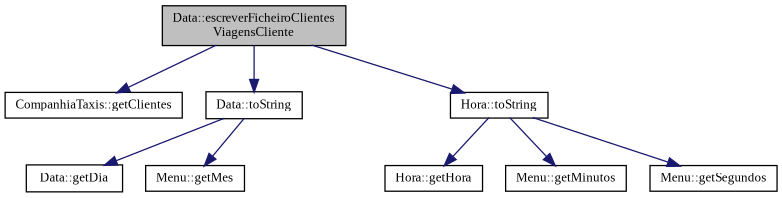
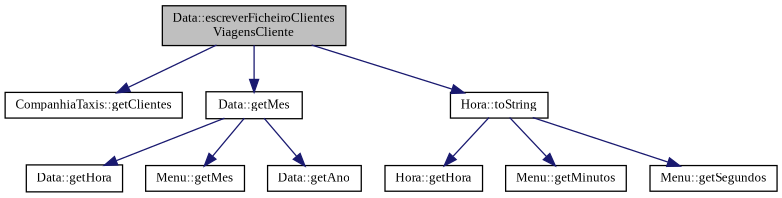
node "Data::toString": label "Data::toString" -> "Data::getMes"
node "Data::getDia": label "Data::getDia" -> "Data::getHora"
node "Data::getAno": added
